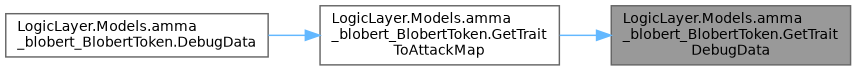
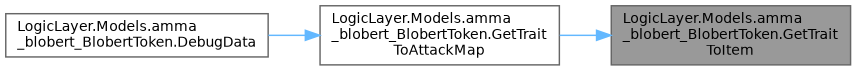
node "LogicLayer.Models.amma _blobert_BlobertToken.GetTrait DebugData": label "LogicLayer.Models.amma _blobert_BlobertToken.GetTrait DebugData" -> "LogicLayer.Models.amma _blobert_BlobertToken.GetTrait ToItem"
